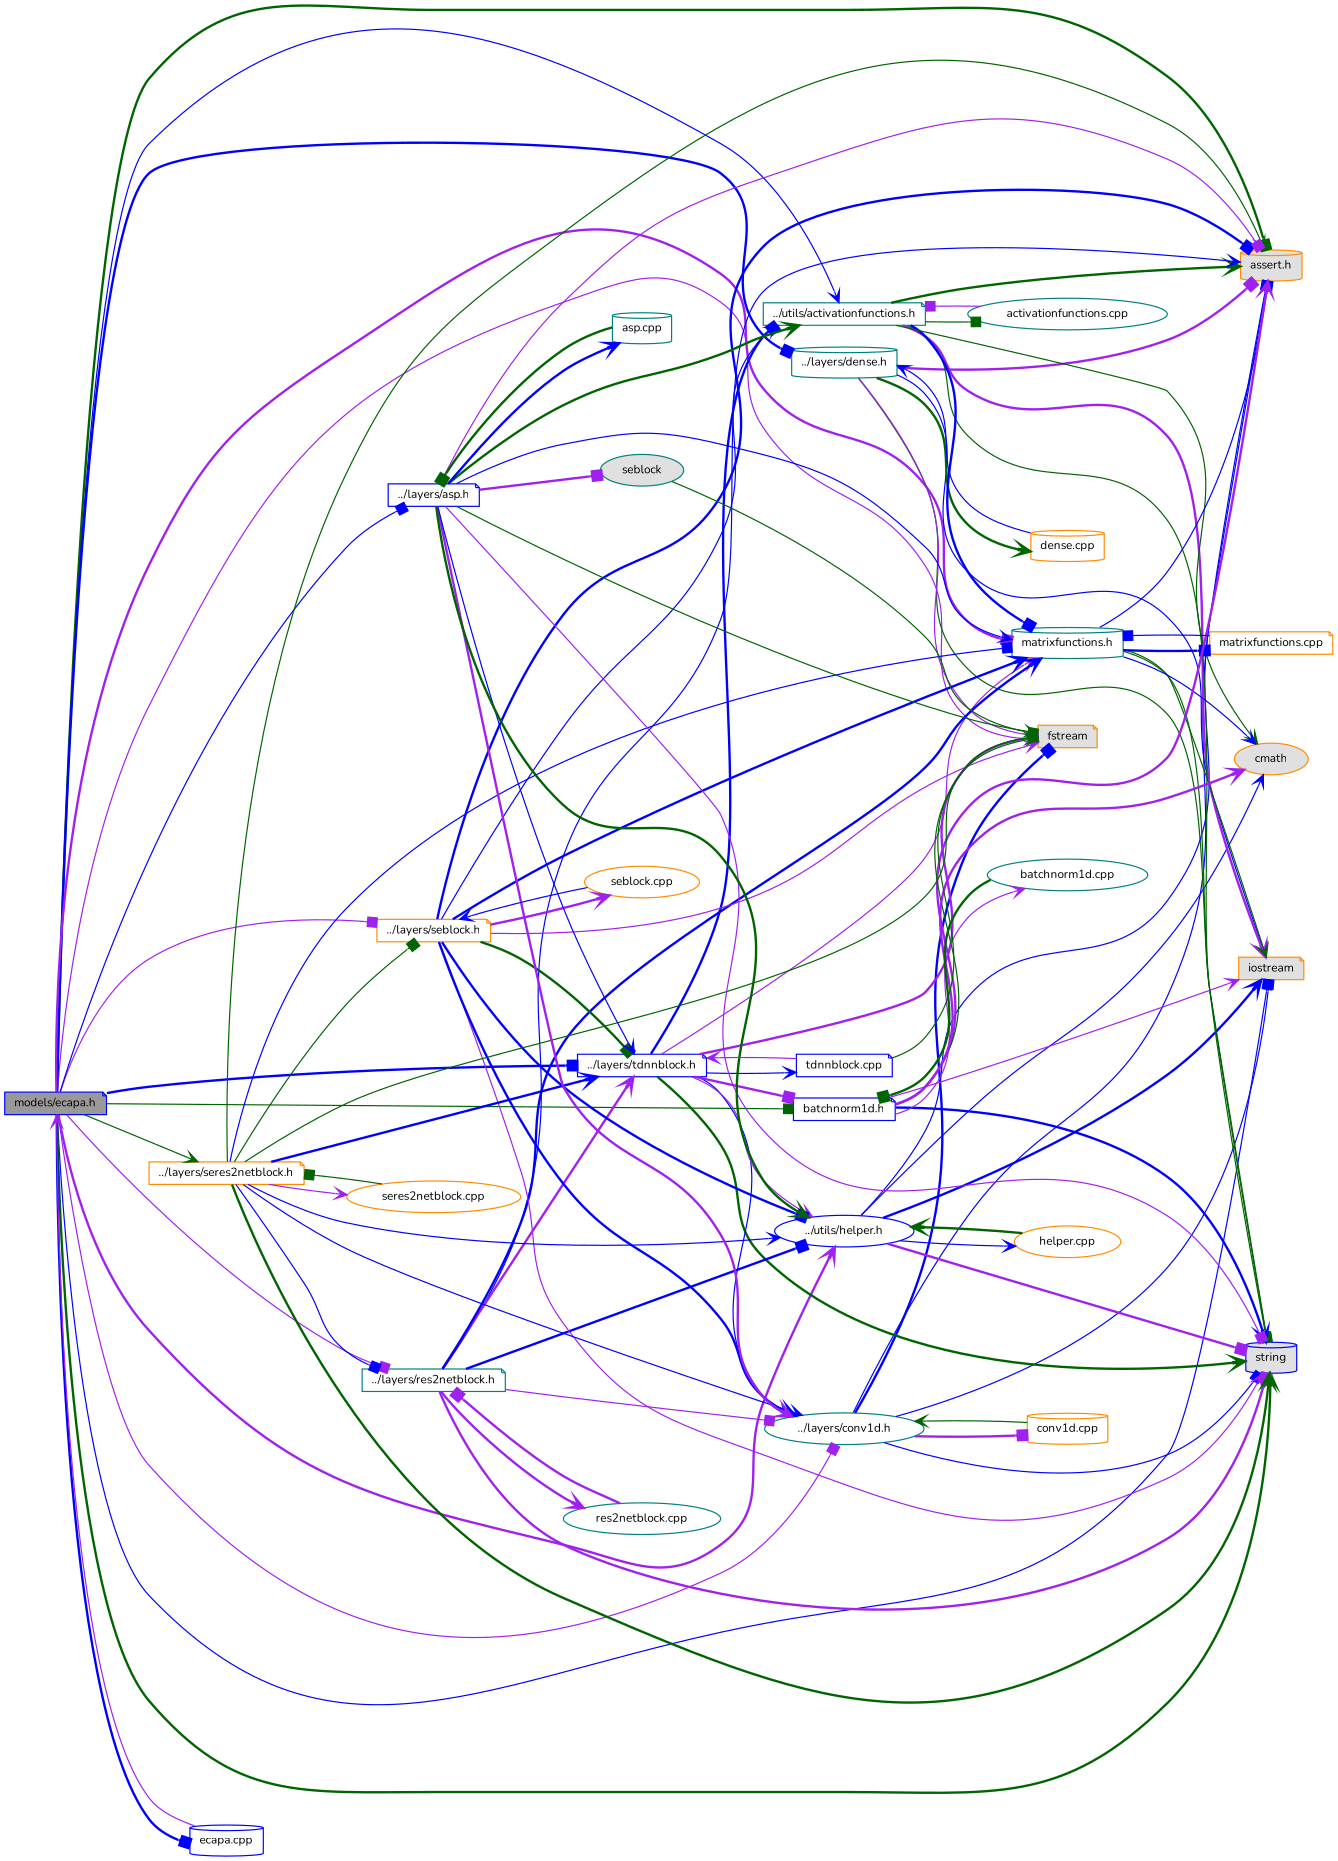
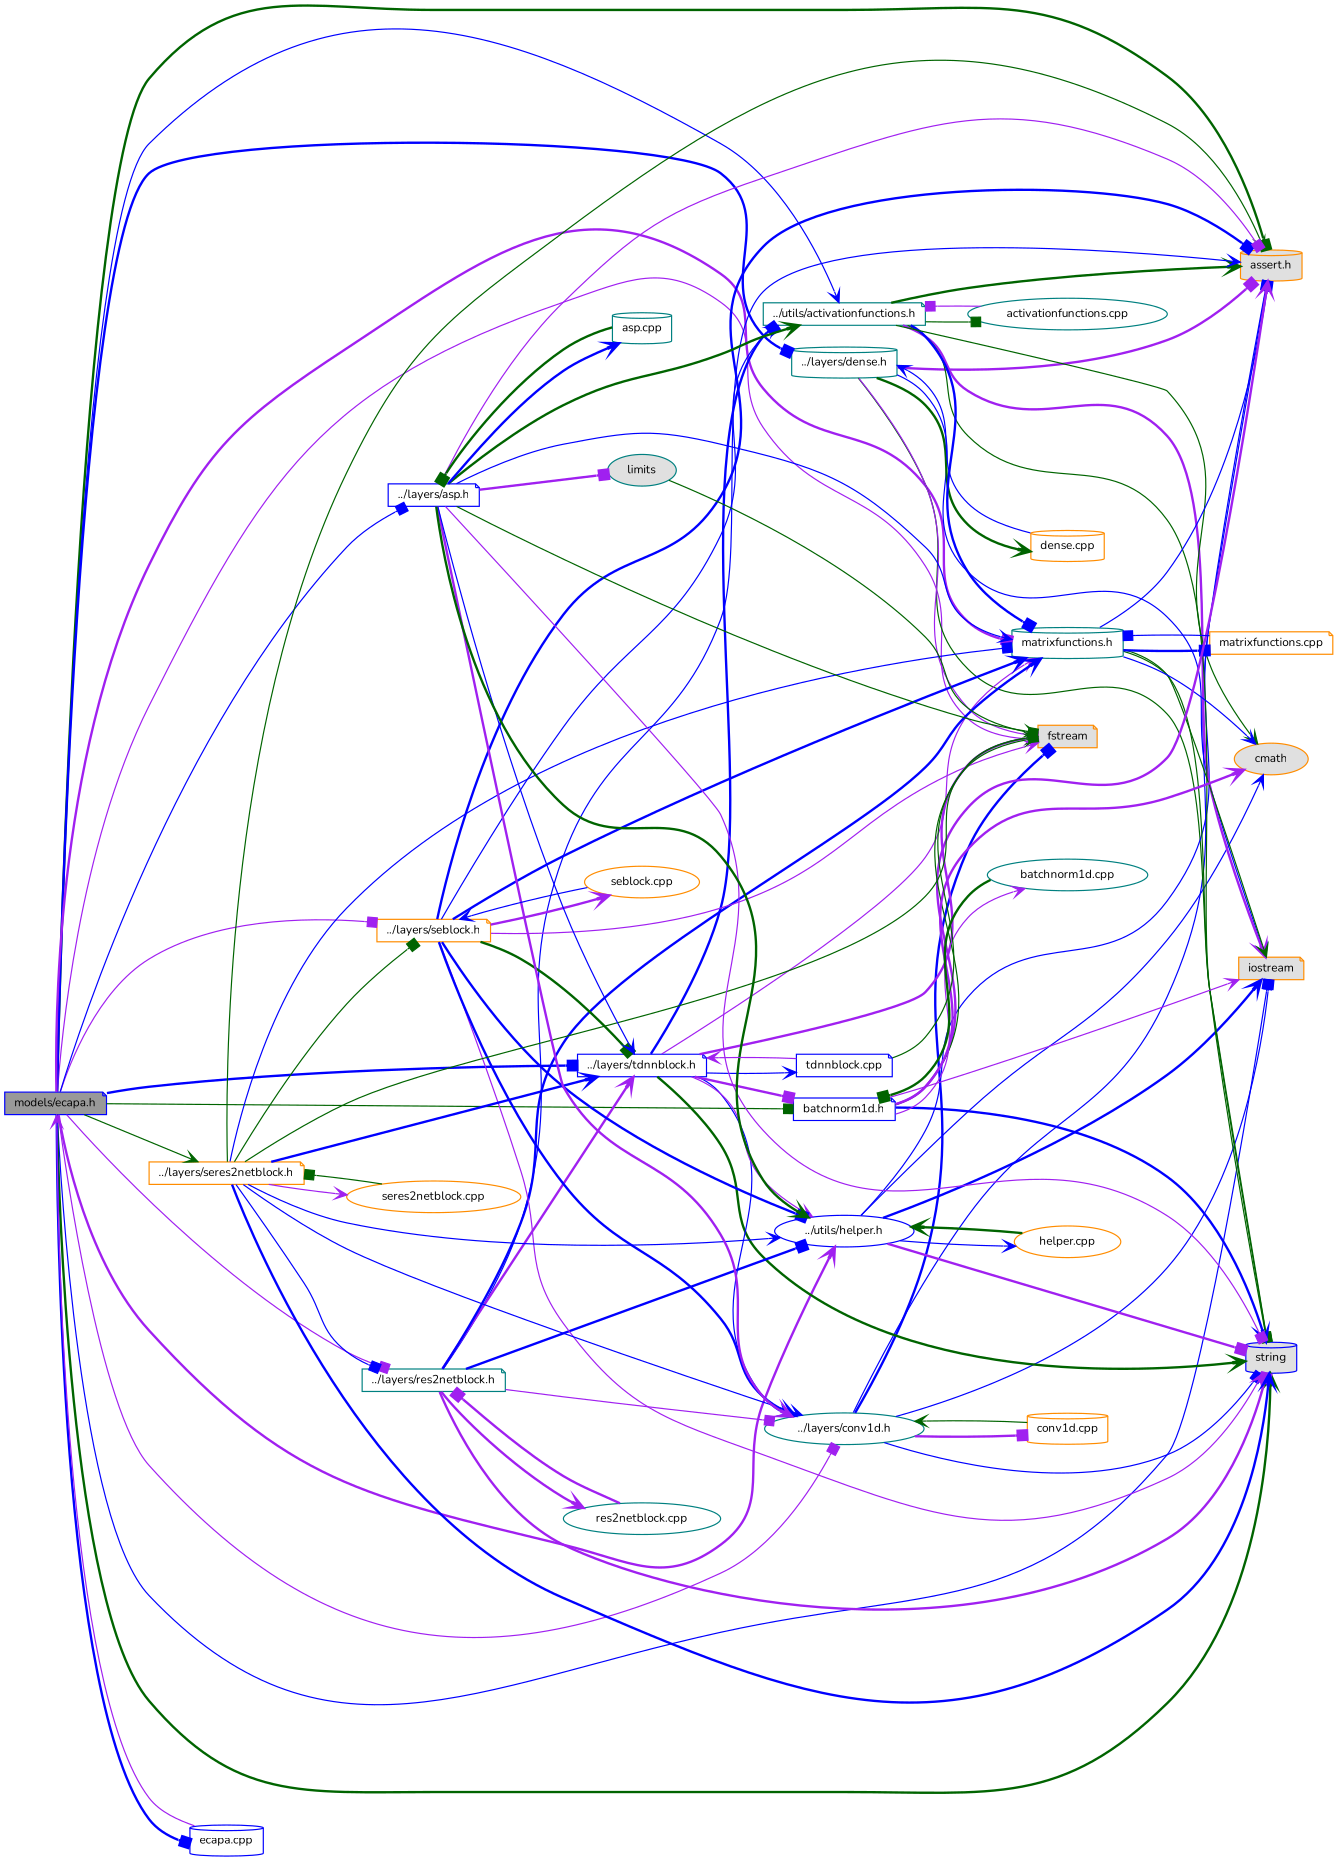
node "seblock": label "seblock" -> "limits"
edge "../layers/seres2netblock.h" -> "string": color darkgreen -> blue
